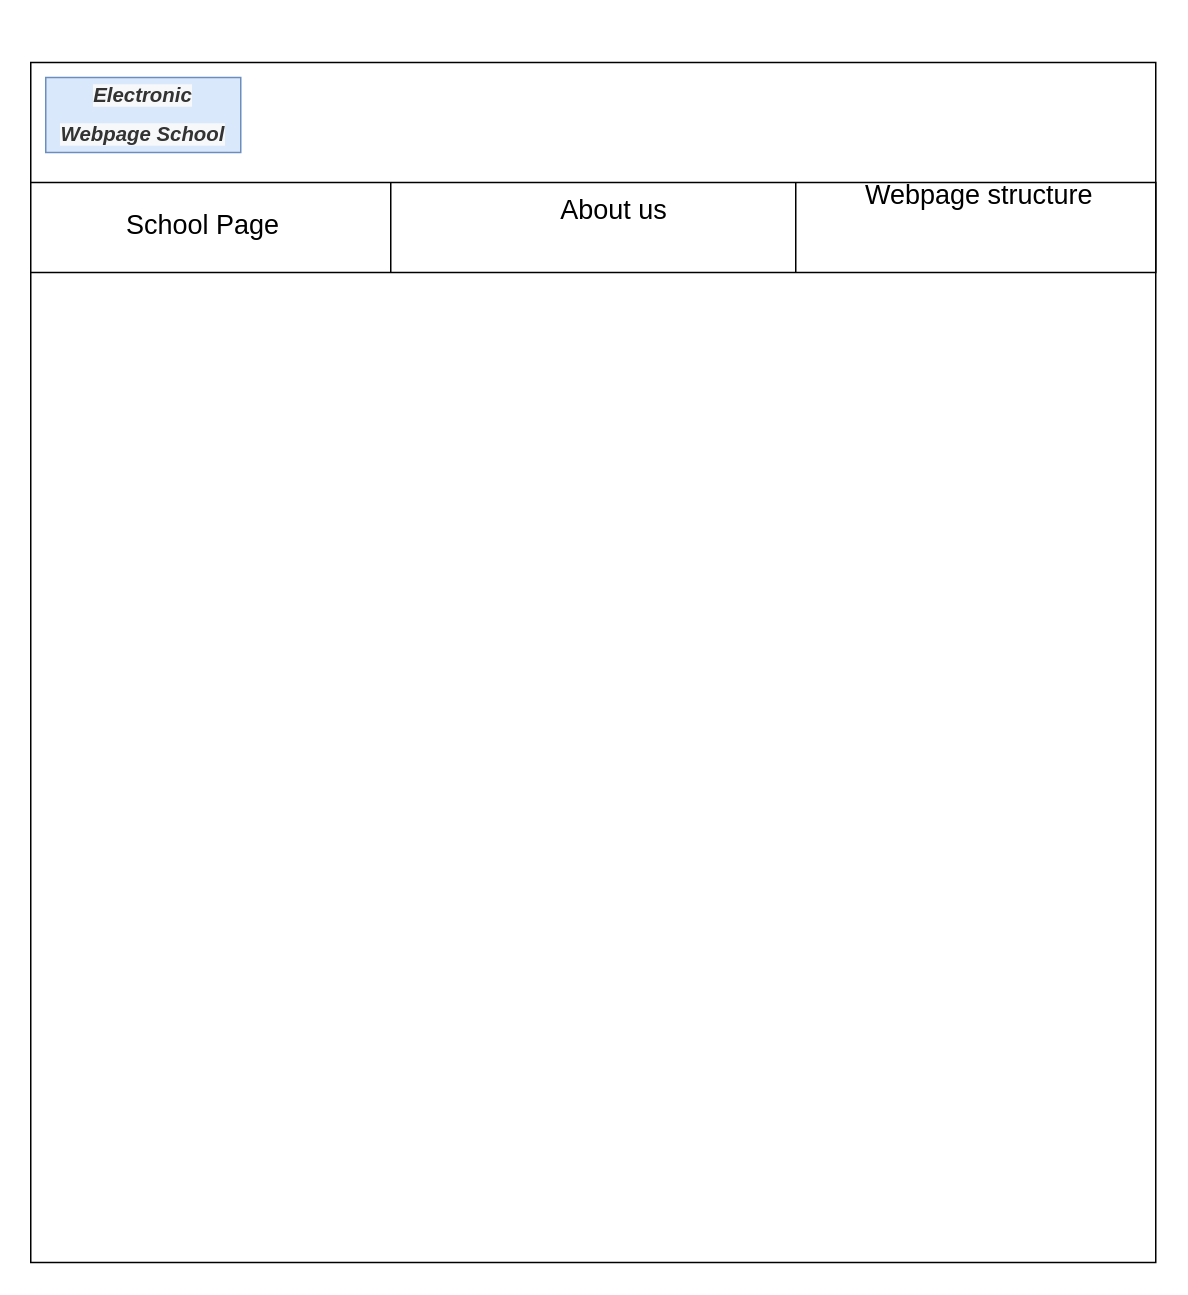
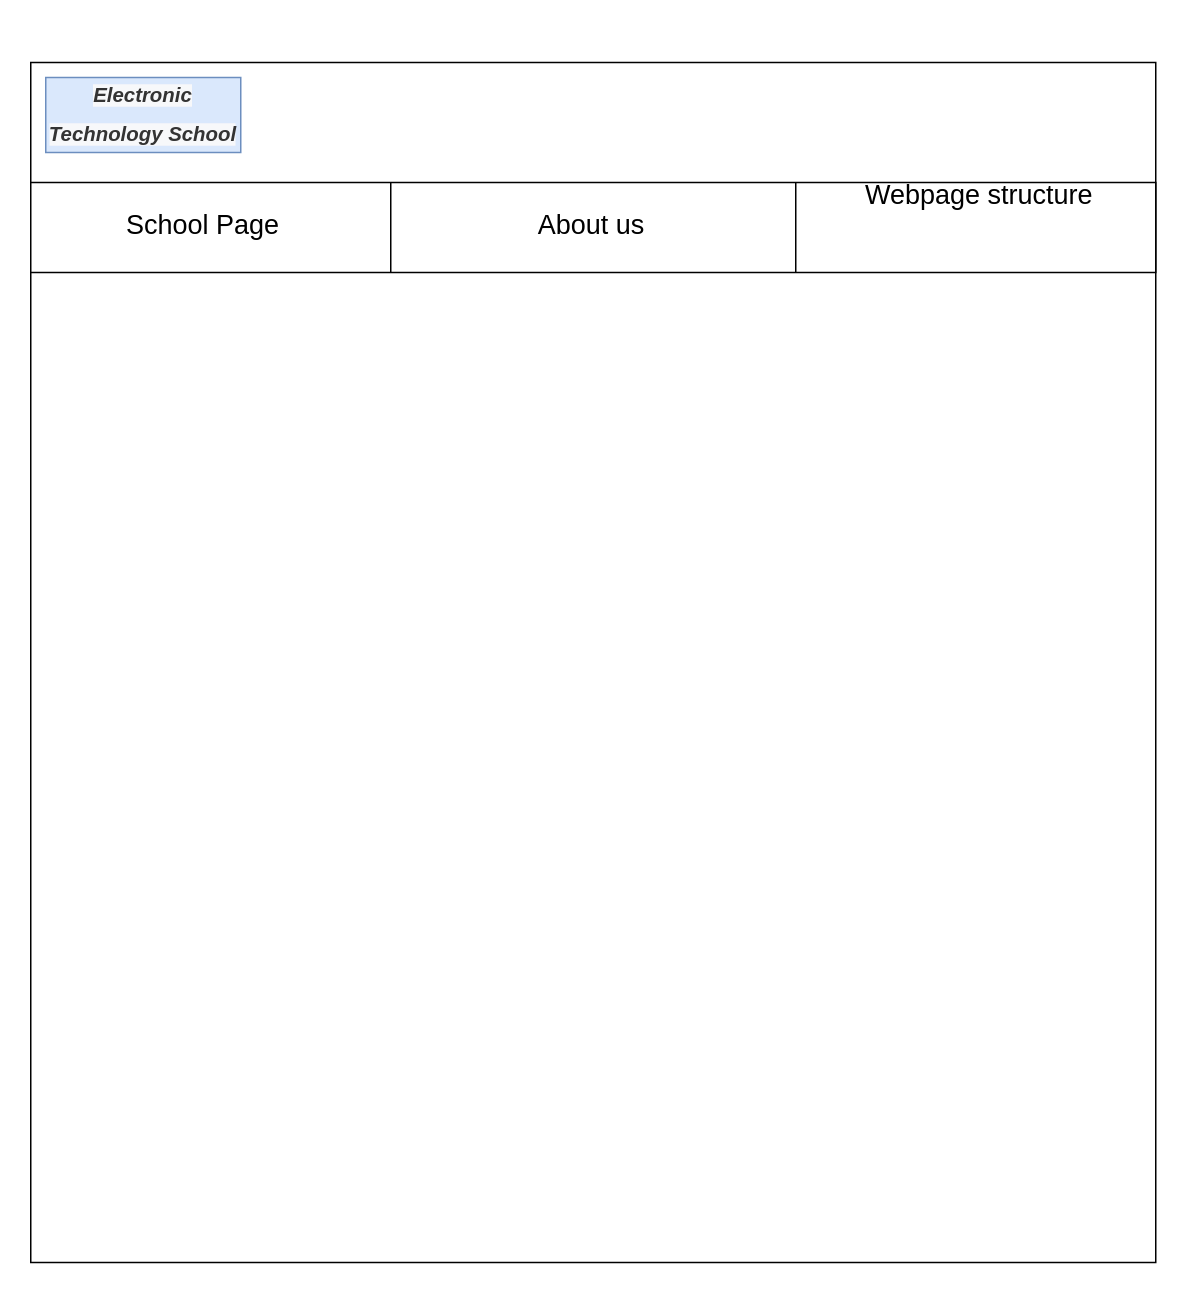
node "Electronic Webpage School": label "Electronic Webpage School" -> "Electronic Technology School"
node "About us": moved (614, 145) -> (592, 160)
